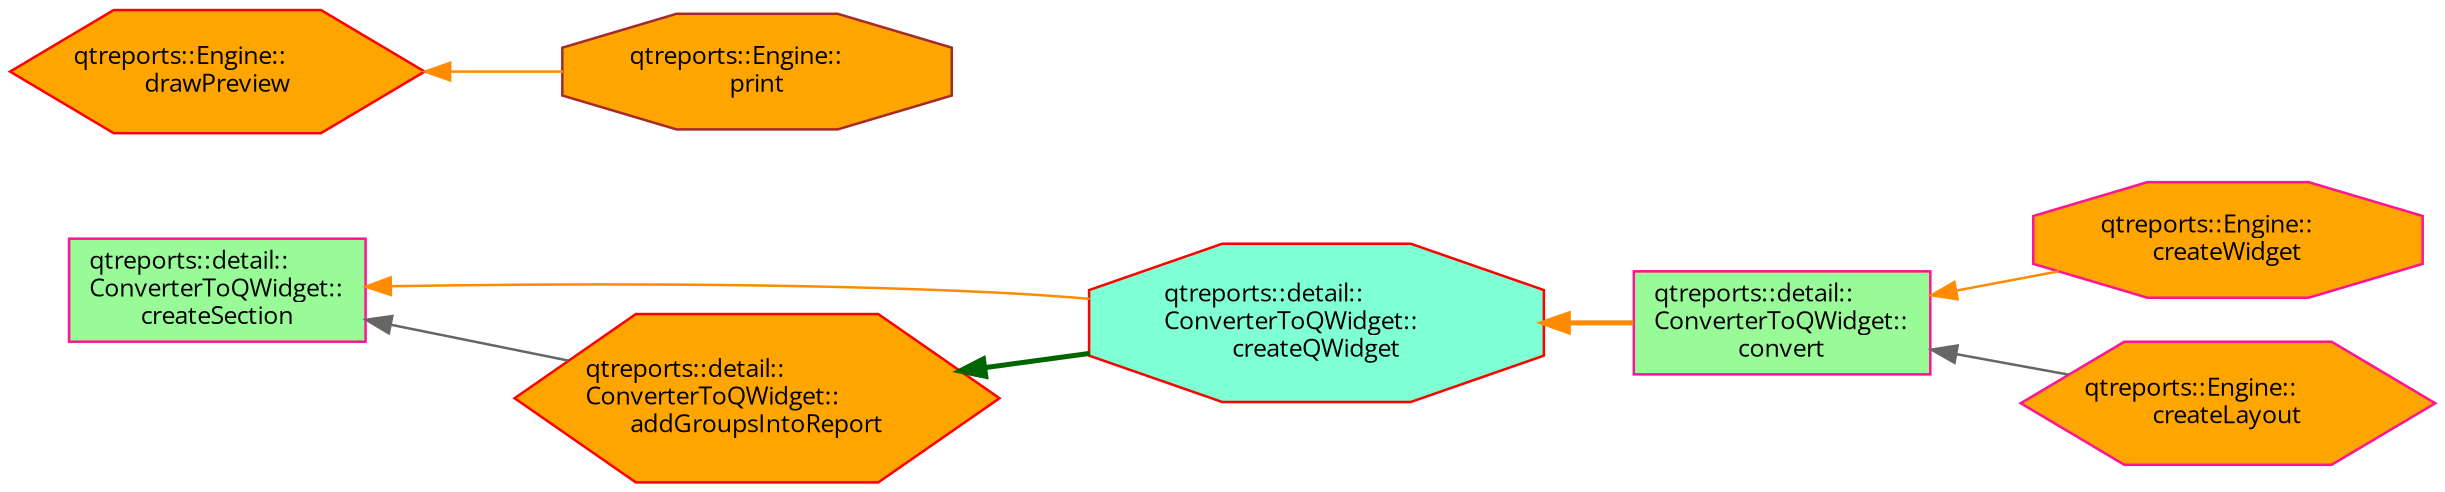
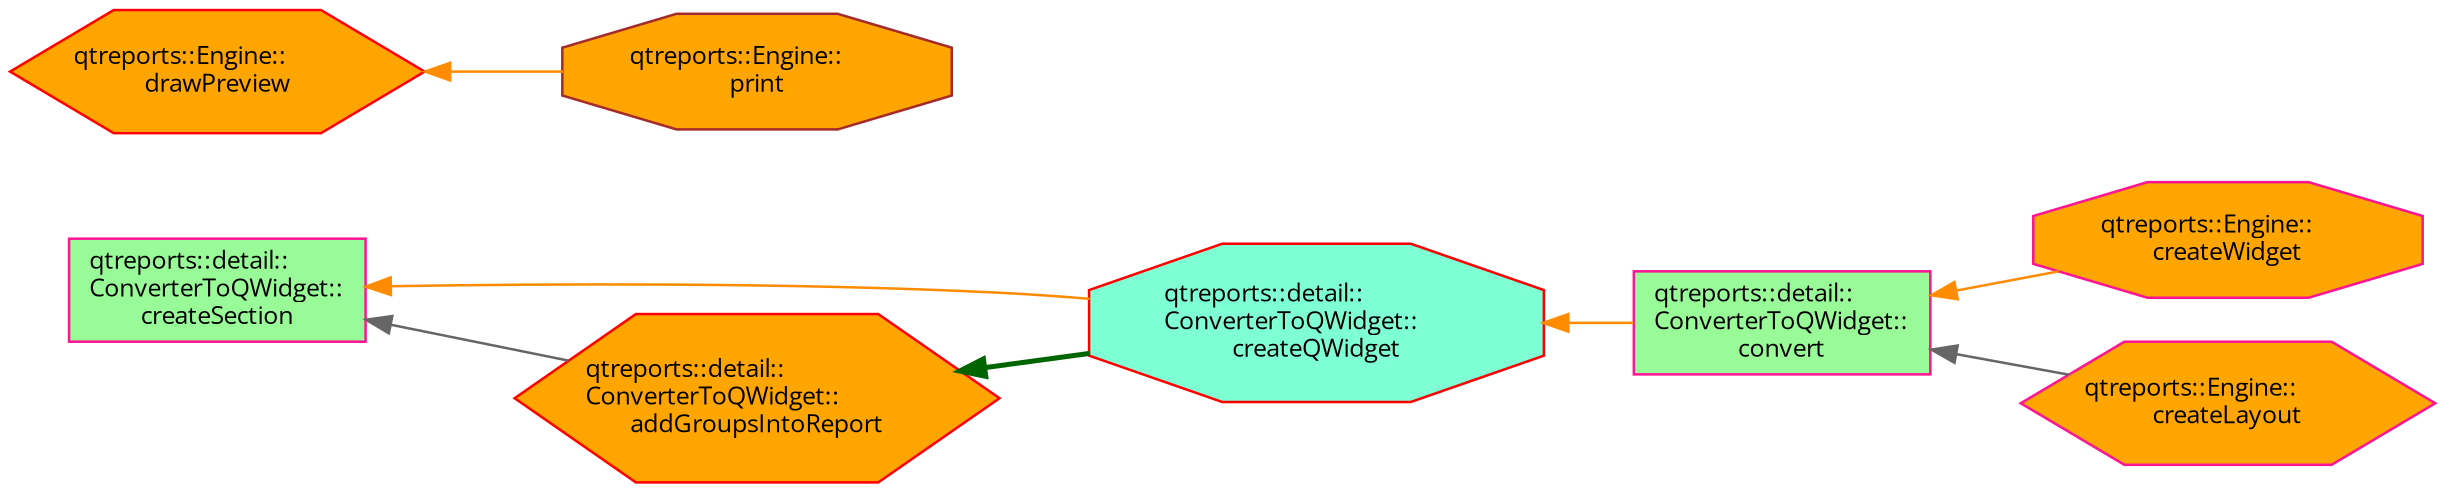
edge "qtreports::detail:: ConverterToQWidget:: convert" -> "qtreports::detail:: ConverterToQWidget:: createQWidget": style bold -> solid
